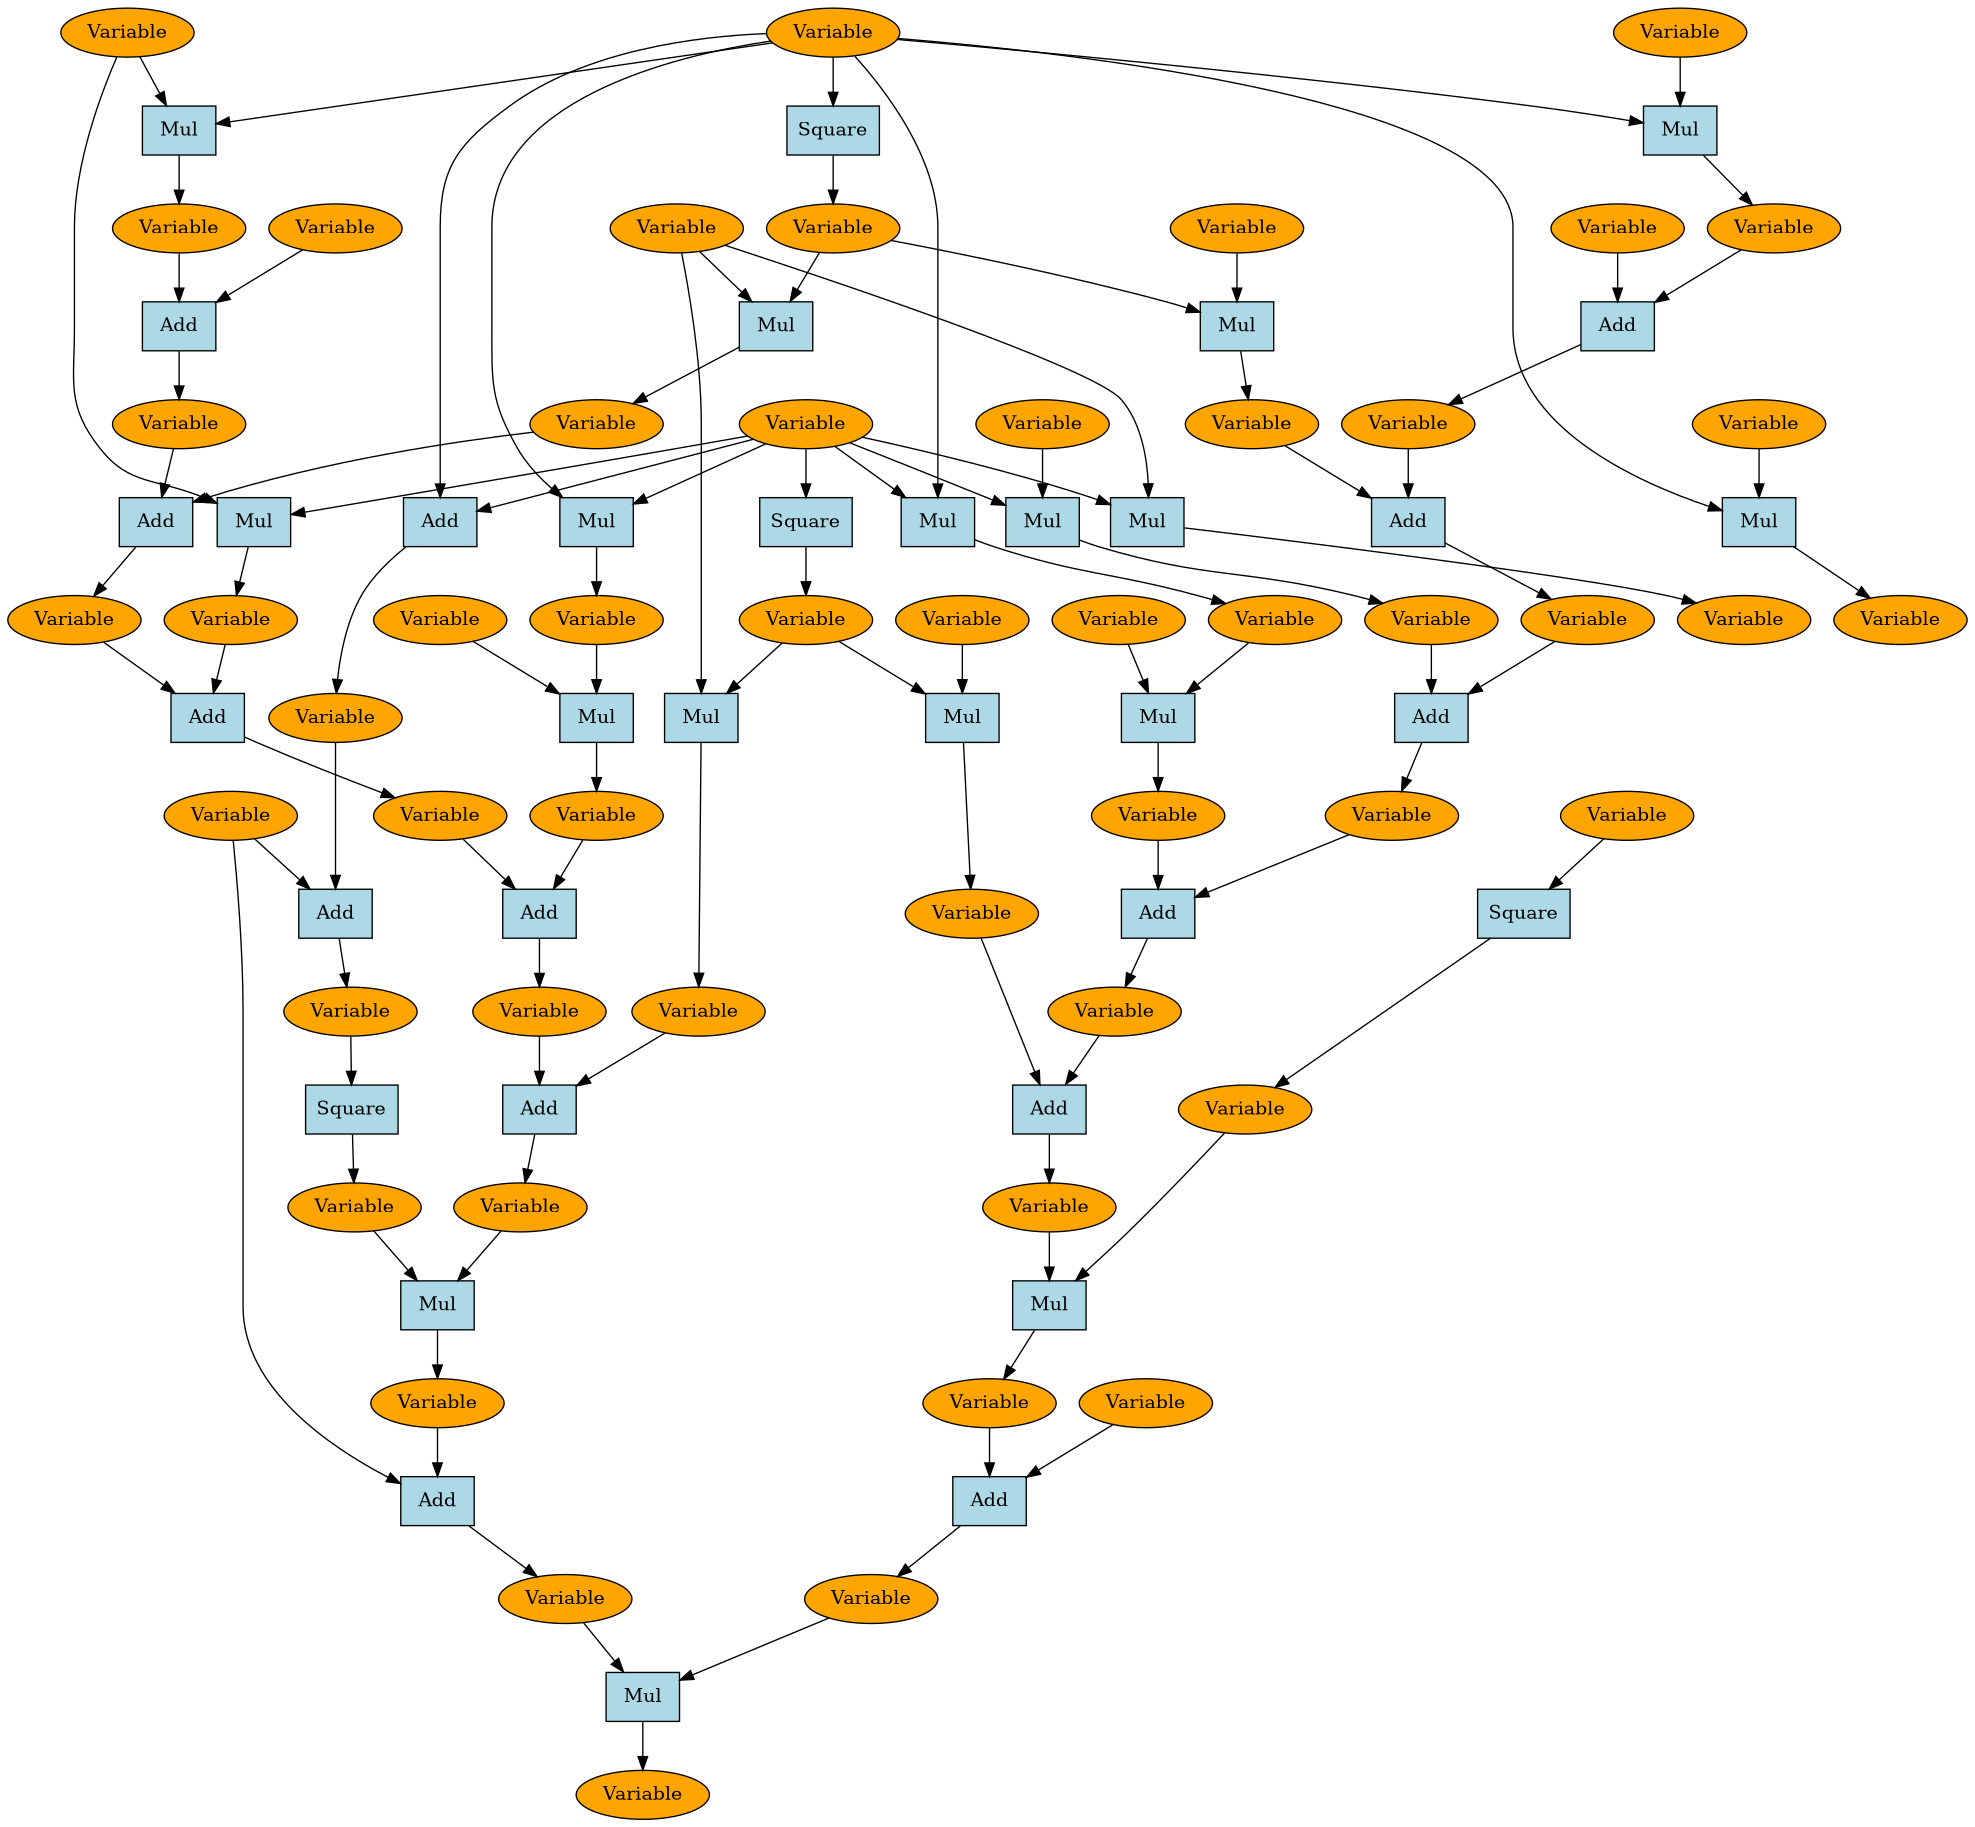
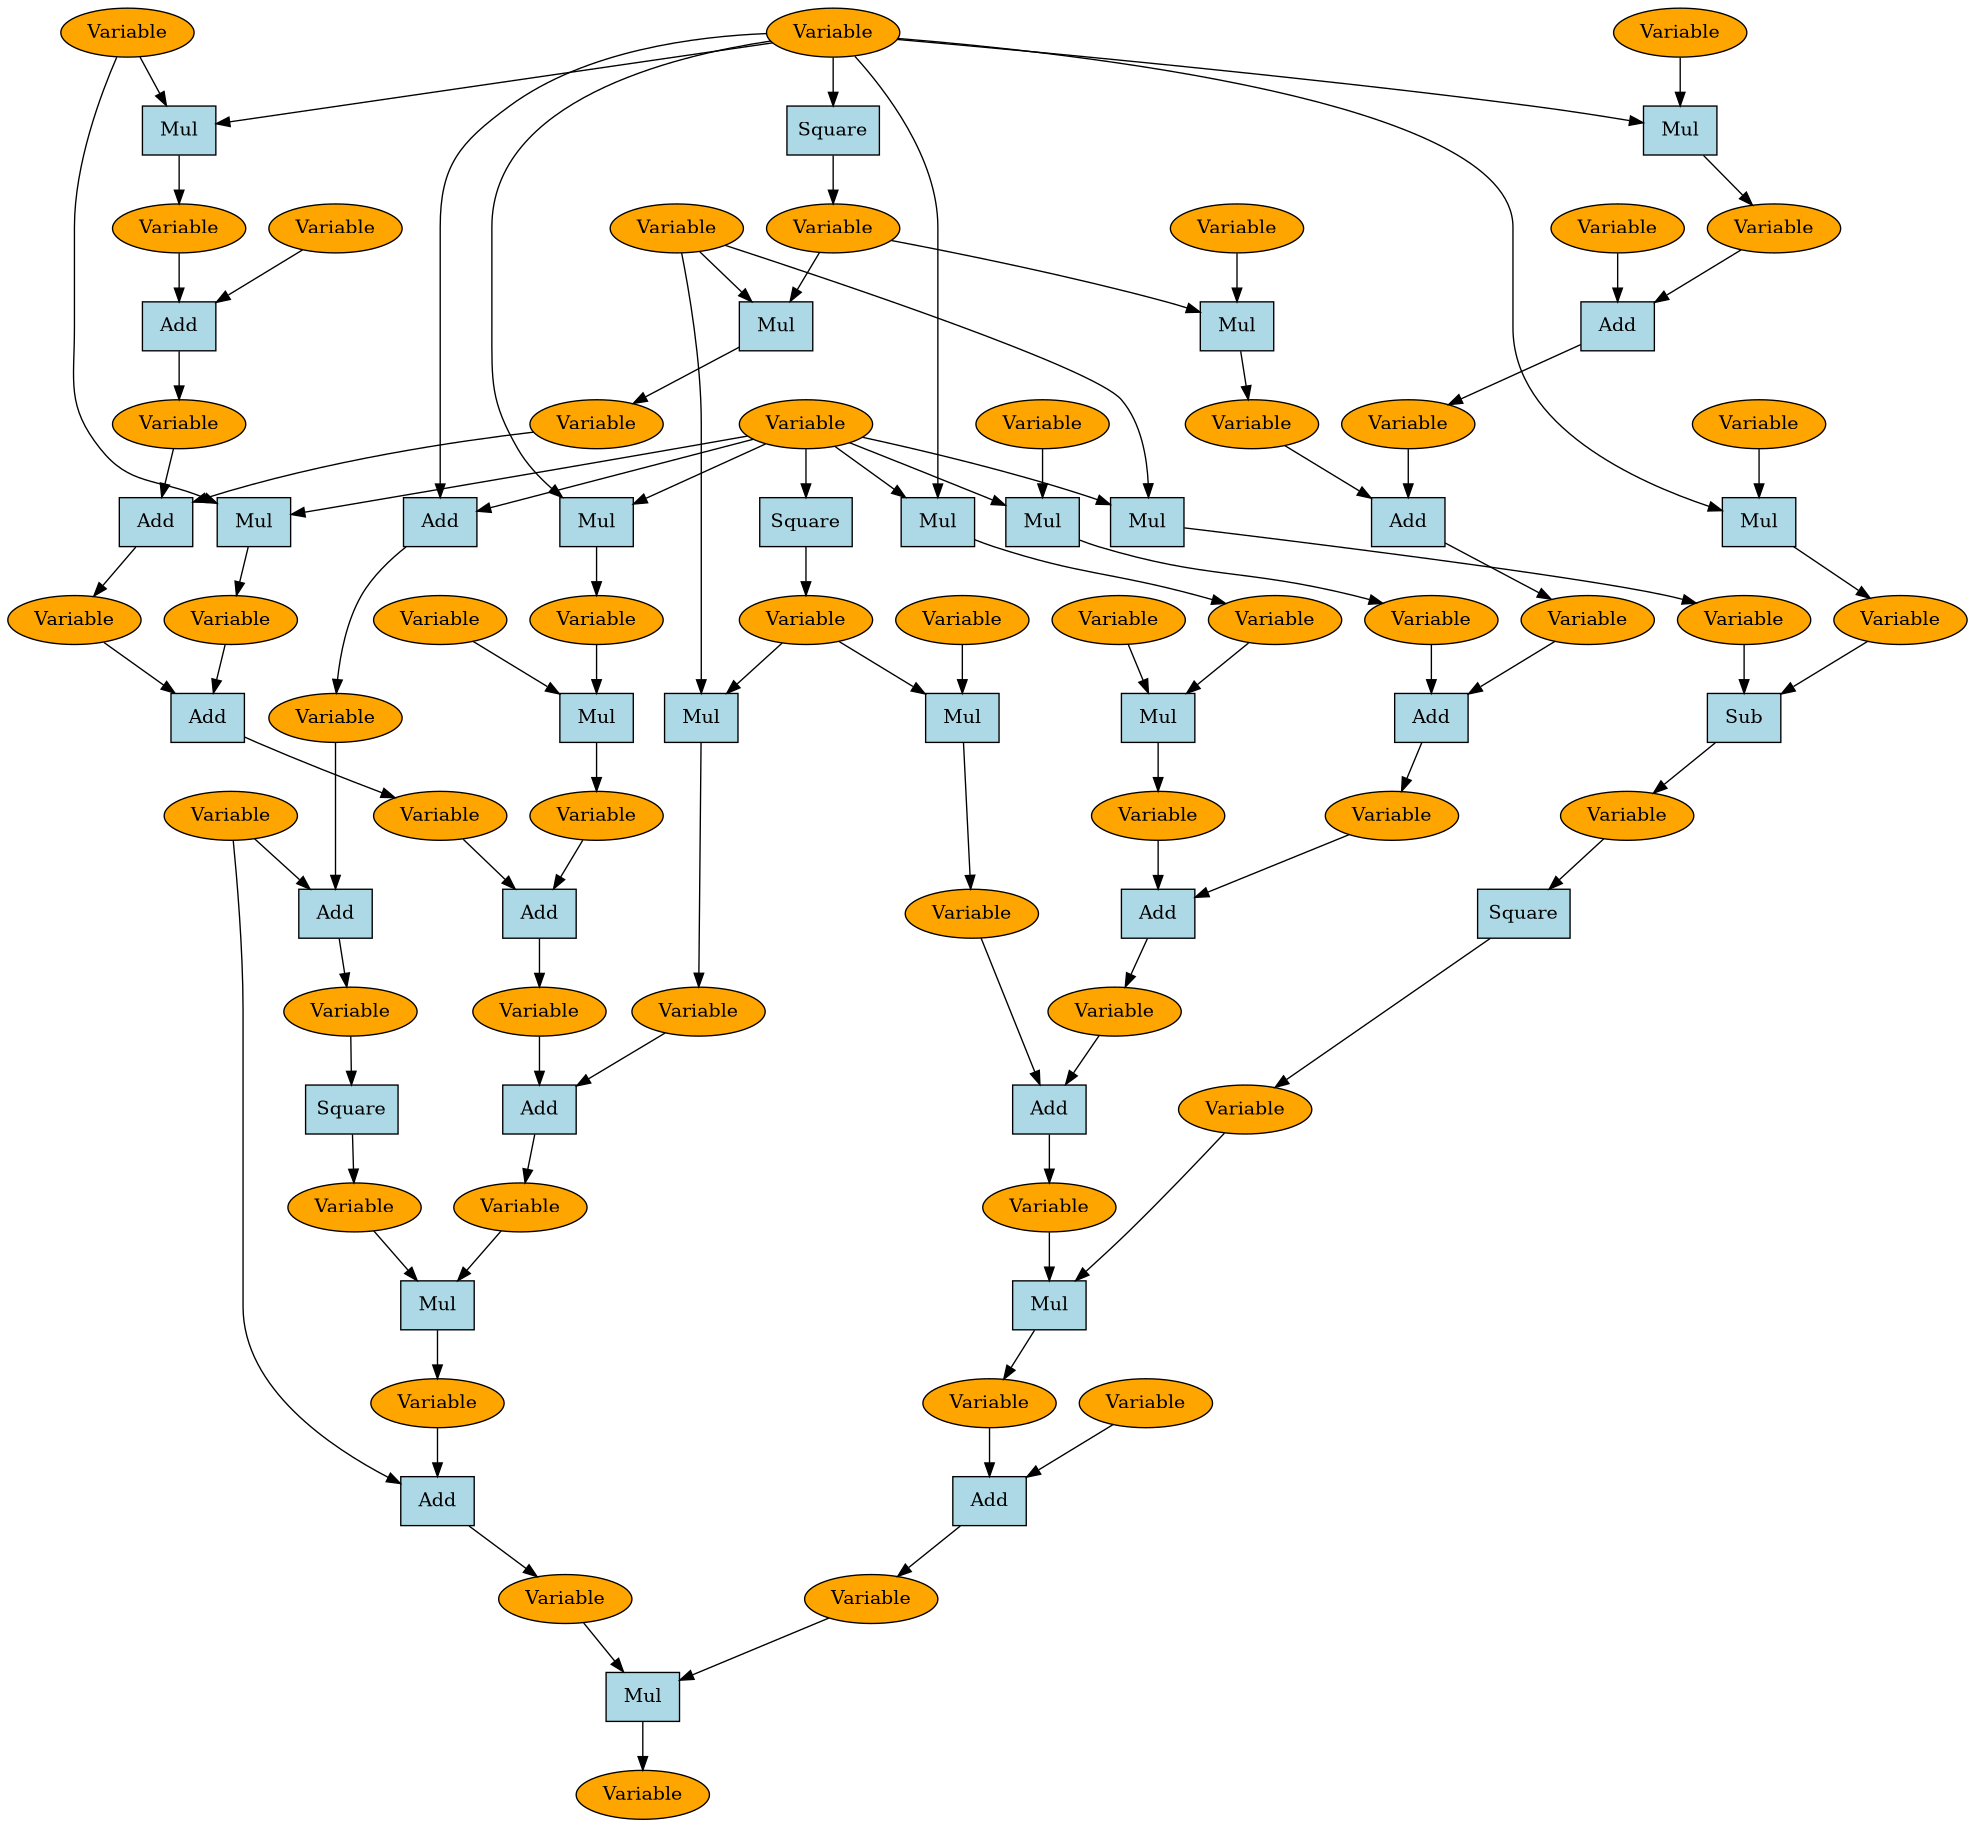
node "Sub": added
